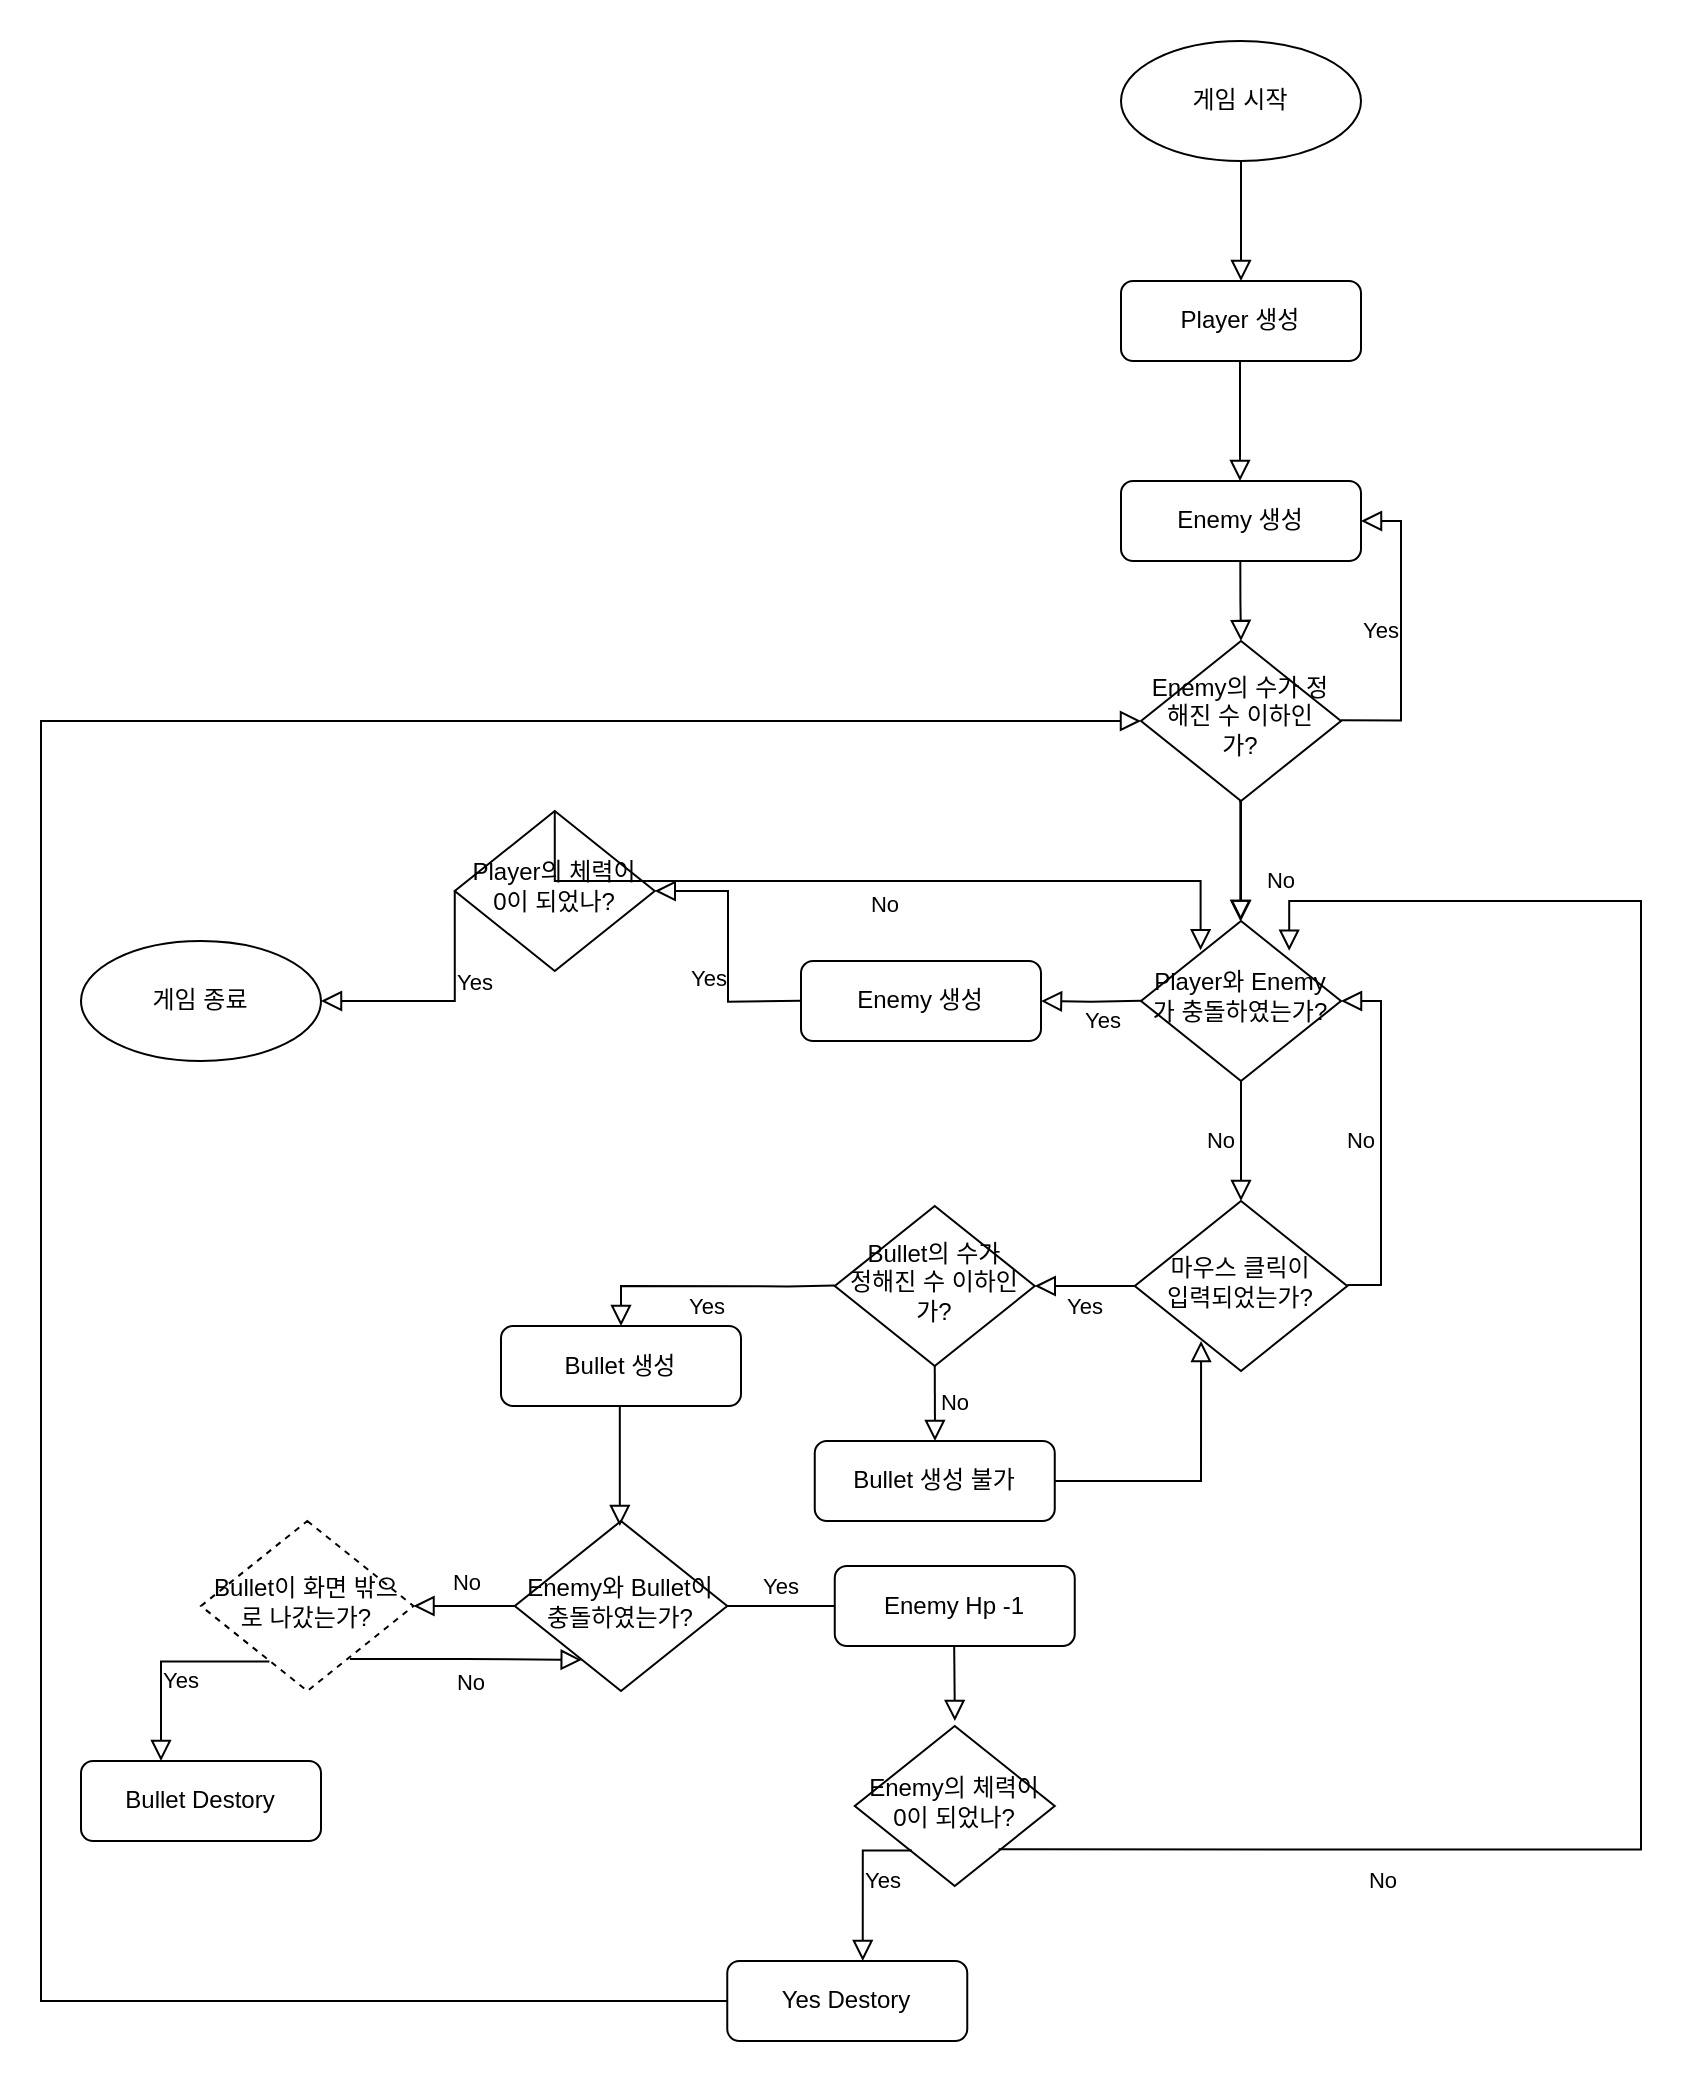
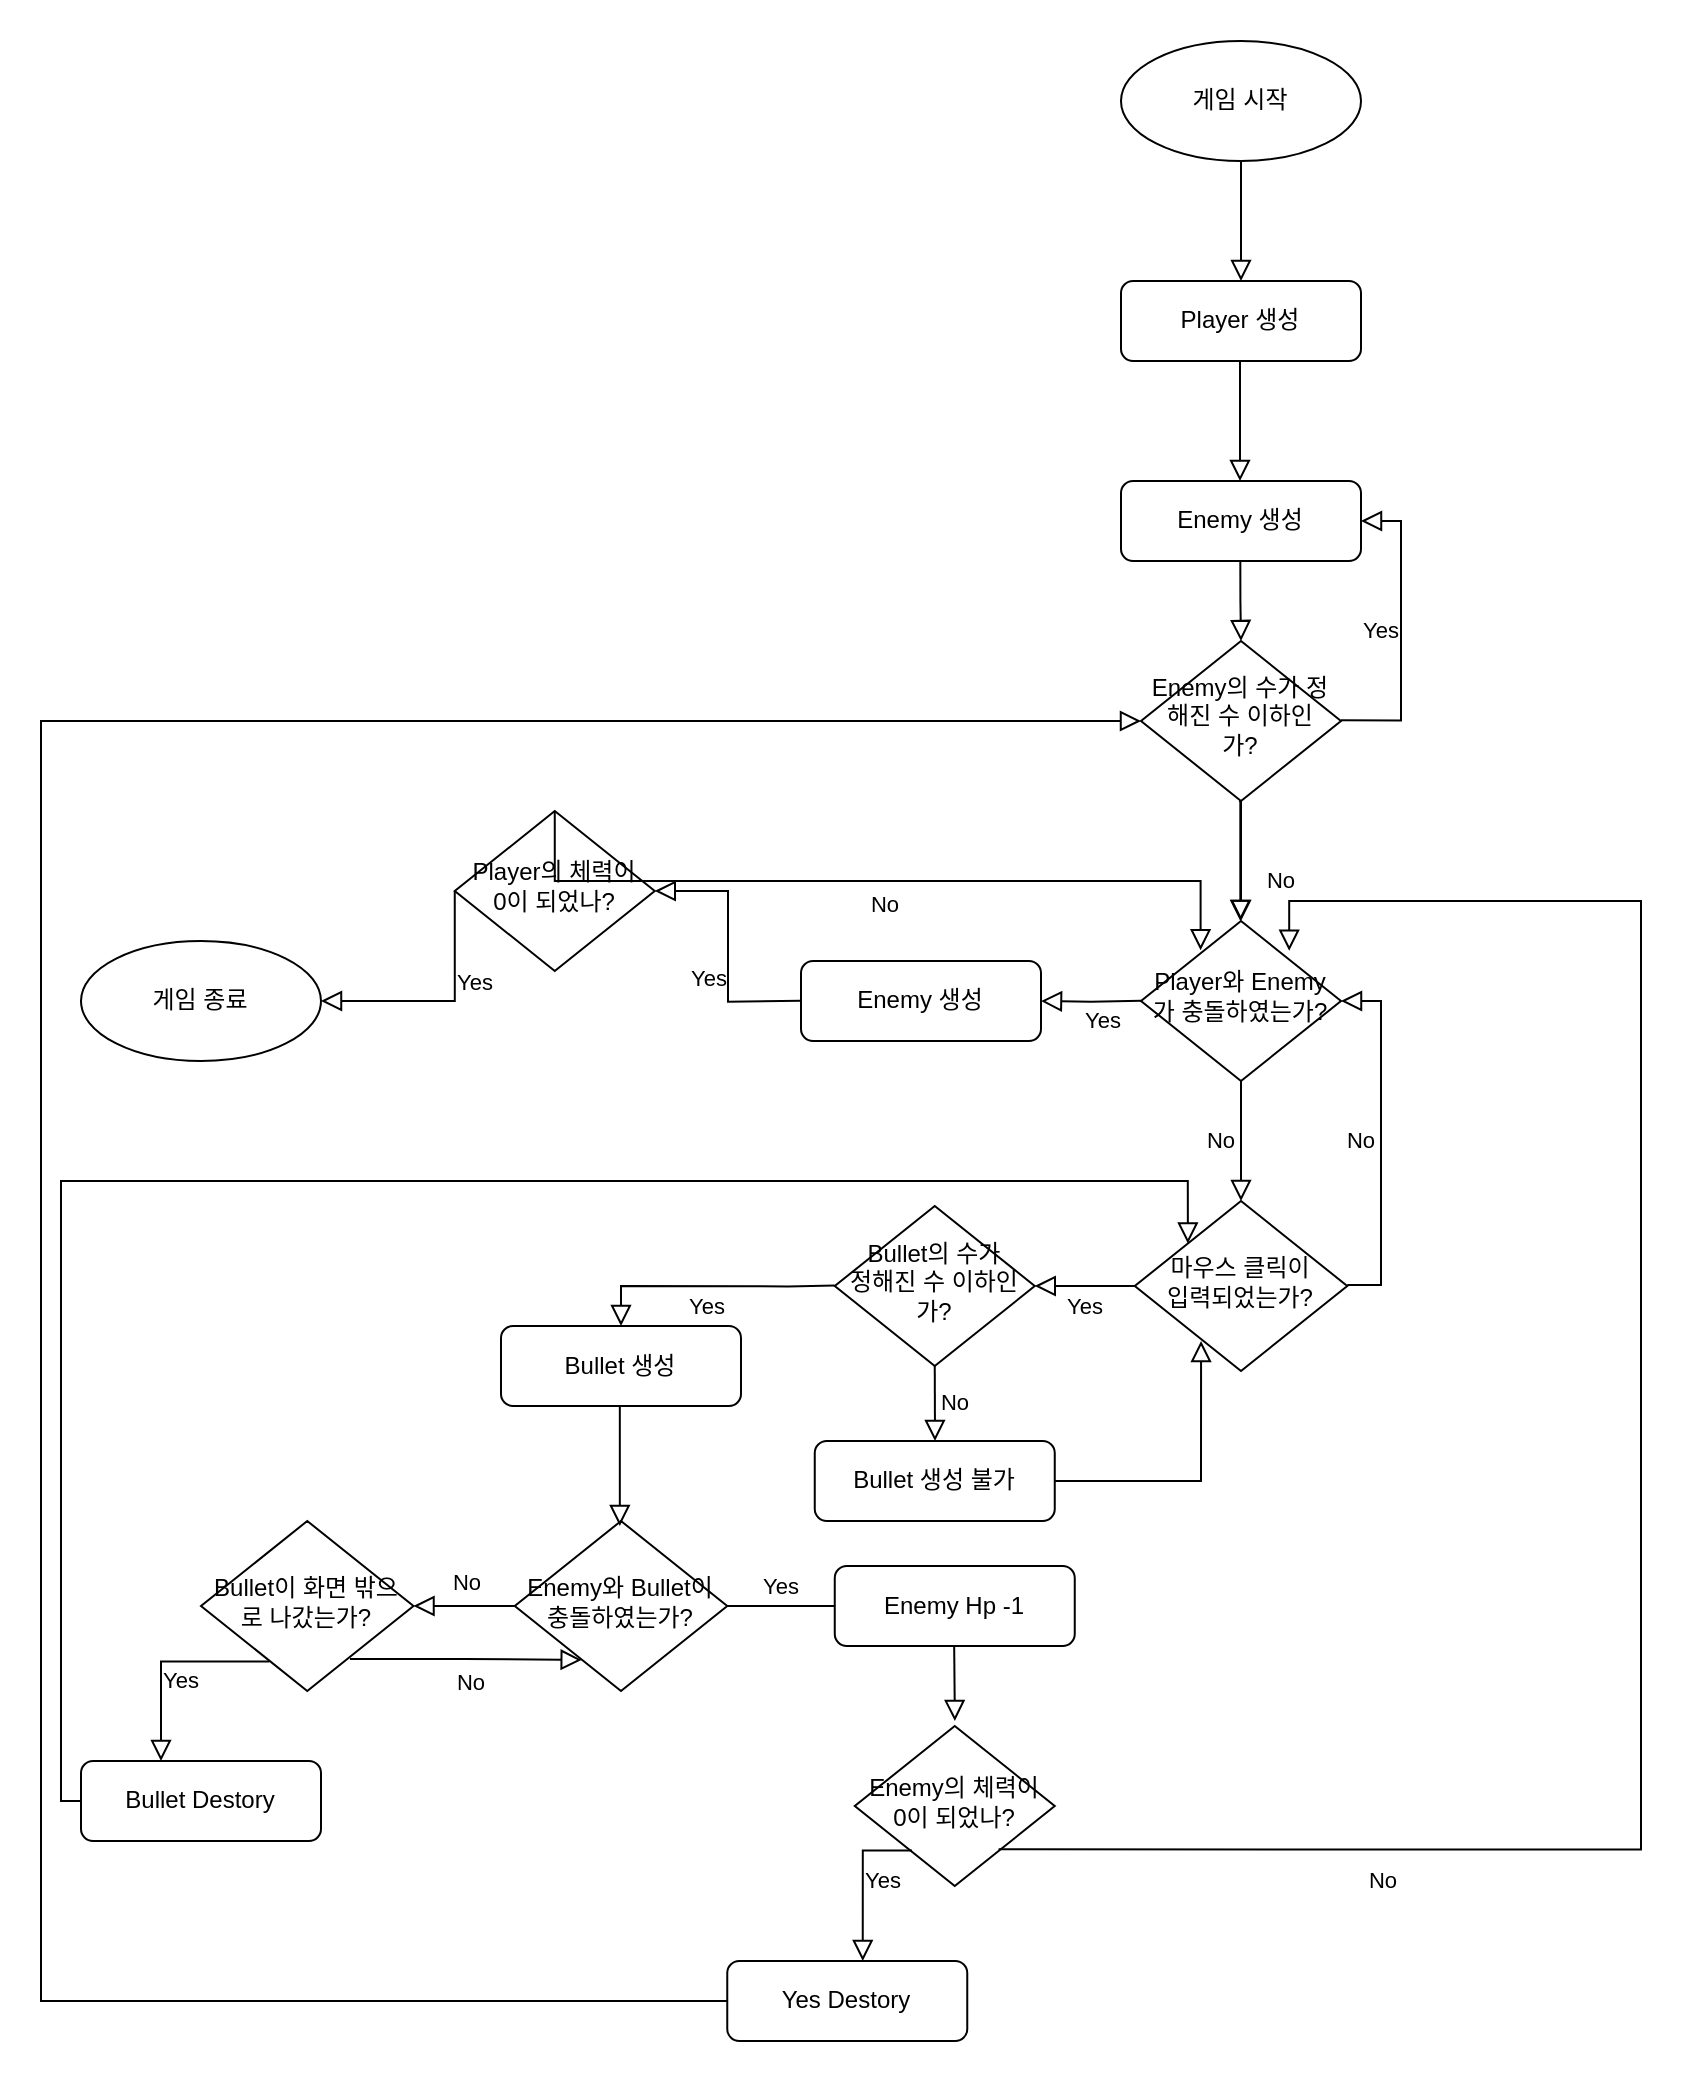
edge "Bullet Destory" -> "마우스 클릭이 입력되었는가?": added
node "Bullet이 화면 밖으로 나갔는가?": style dashed -> solid
